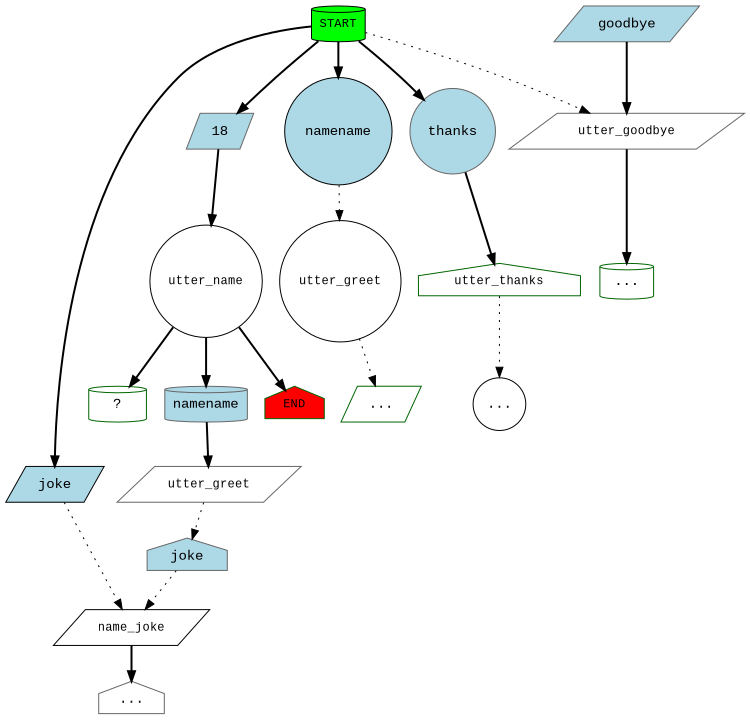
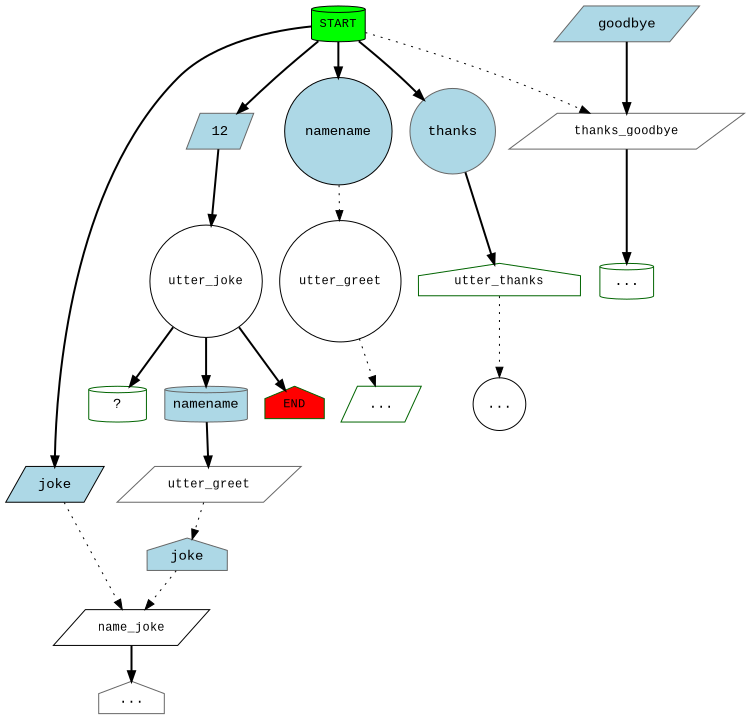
node "18": label "18" -> "12"
node "utter_goodbye": label "utter_goodbye" -> "thanks_goodbye"
node "utter_name": label "utter_name" -> "utter_joke"
